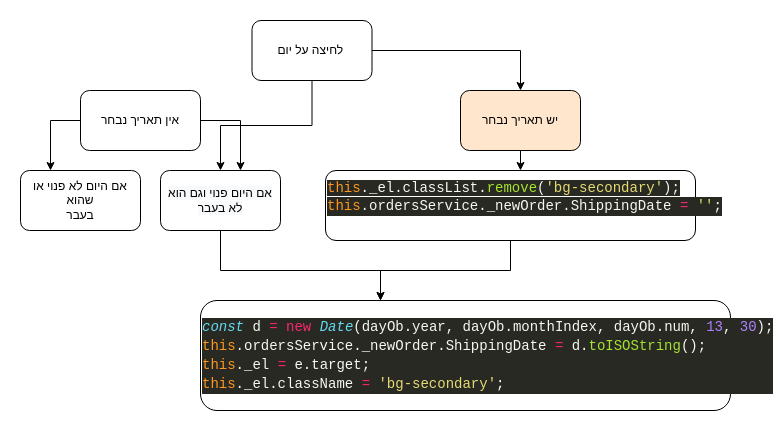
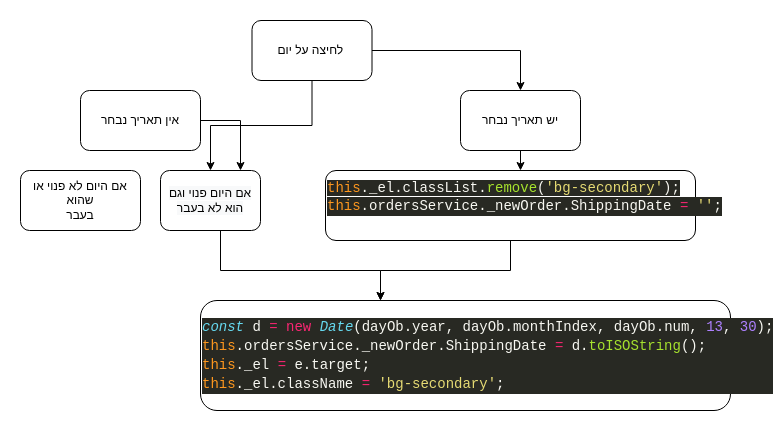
node "יש תאריך נבחר": fillcolor #ffe6cc -> #ffffff
edge "אין תאריך נבחר" -> "אם היום לא פנוי או שהוא בעבר": removed
node "אם היום פנוי וגם הוא לא בעבר": size 120x60 -> 100x60
